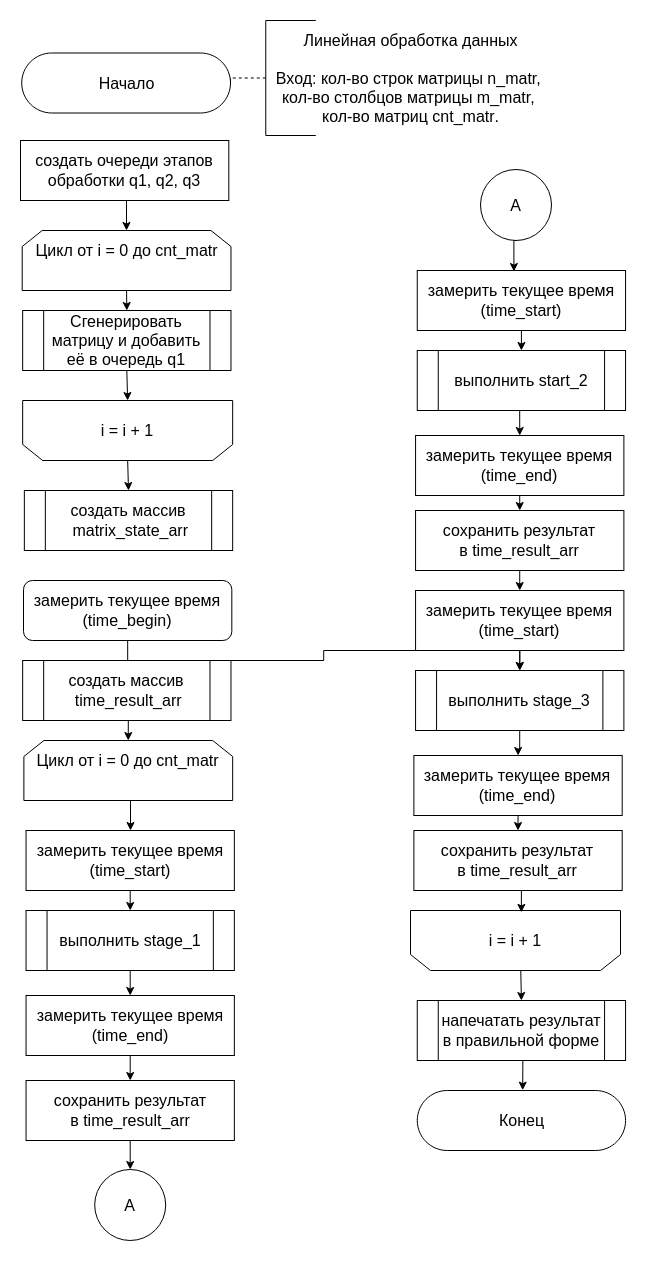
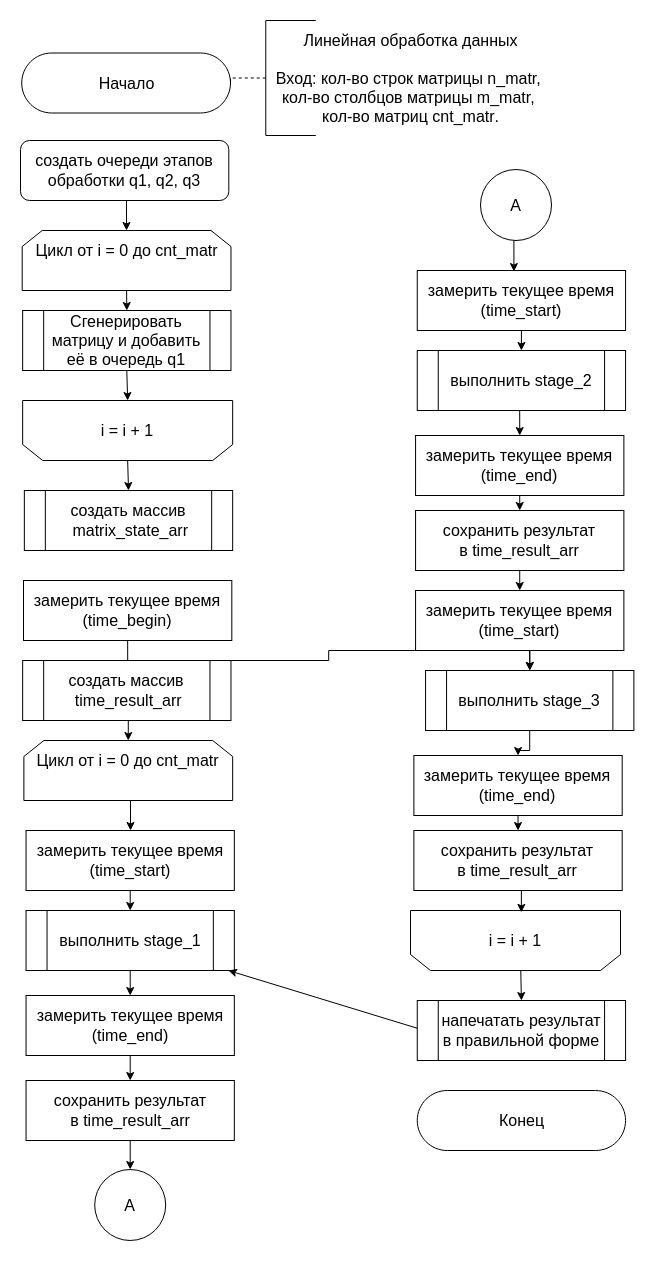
node "создать очереди этапов обработки q1, q2, q3": shape rectangle -> rounded rectangle
node "выполнить start_2": label "выполнить start_2" -> "выполнить stage_2"
node "замерить текущее время (time_begin)": shape rounded rectangle -> rectangle
node "выполнить stage_3": moved (520, 701) -> (530, 701)
edge "напечатать результат в правильной форме" -> "Конец": now "напечатать результат в правильной форме" -> "выполнить stage_1"
